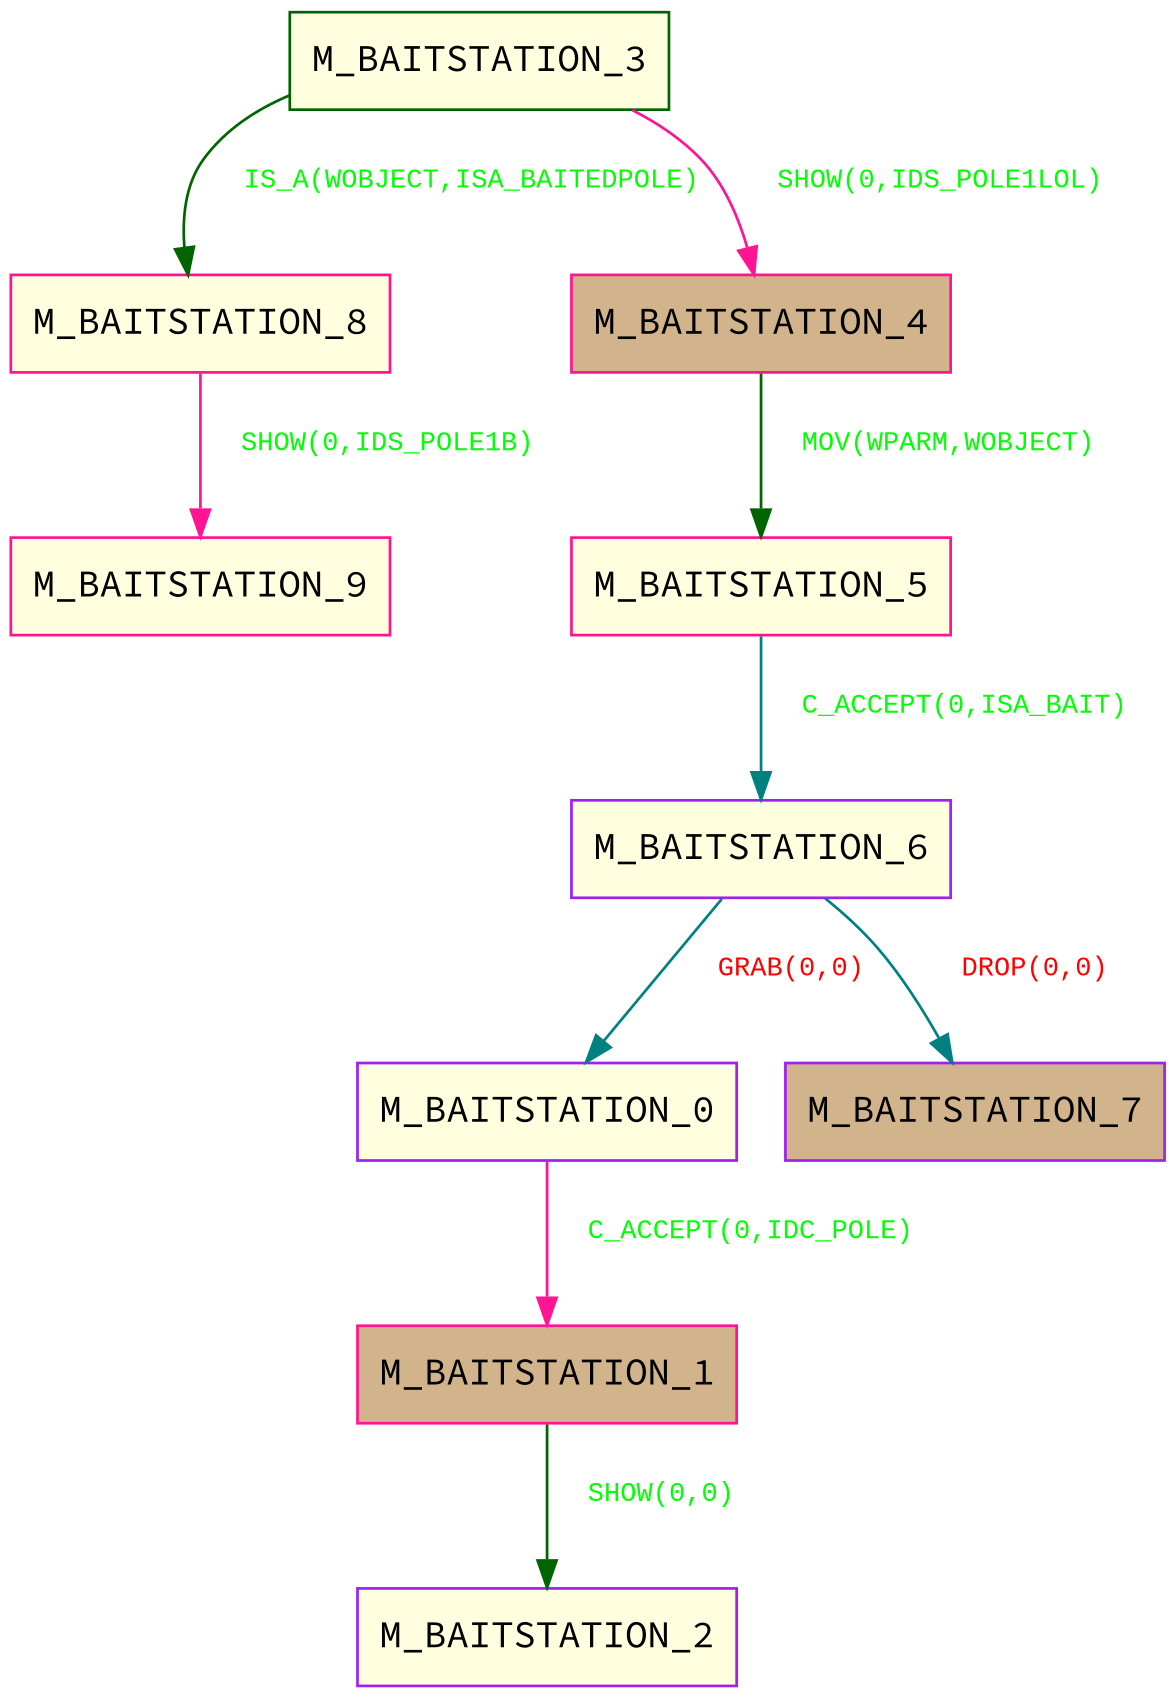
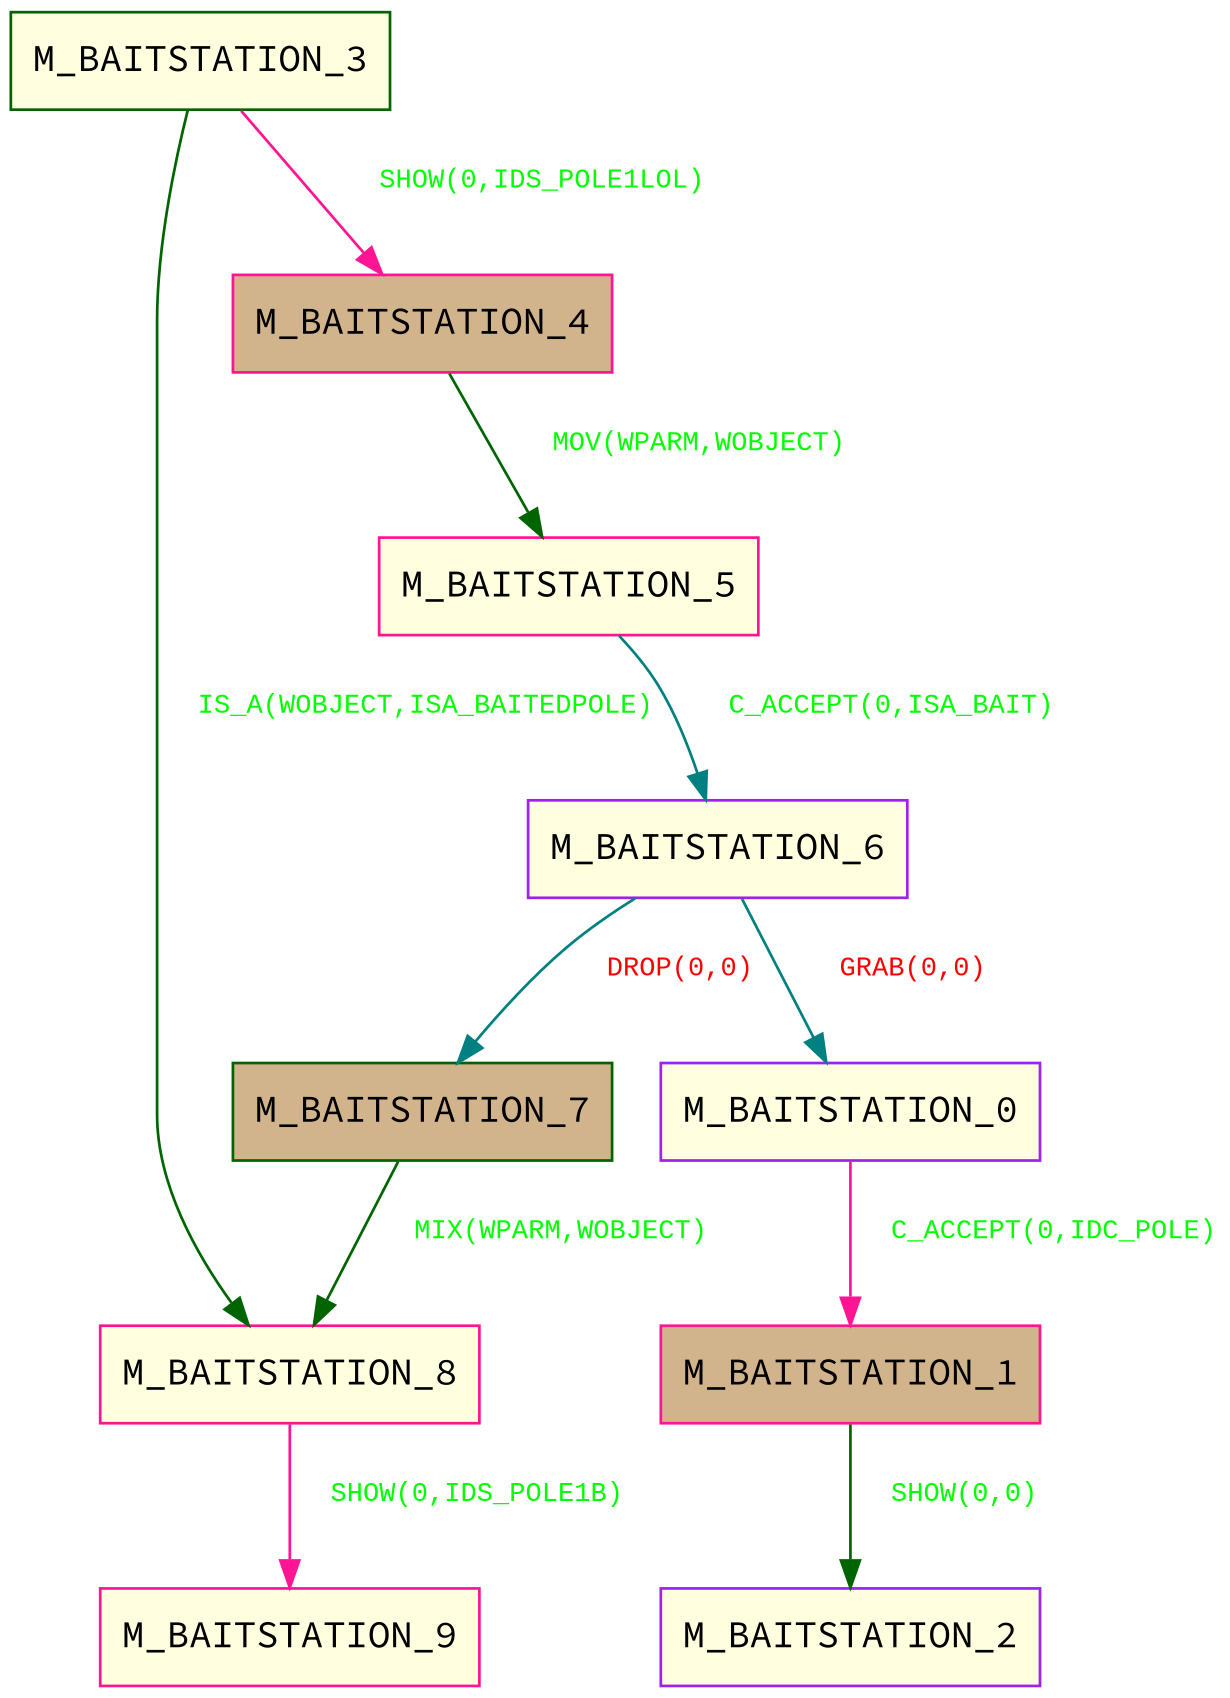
node "M_BAITSTATION_7": color purple -> darkgreen
edge "M_BAITSTATION_7" -> "M_BAITSTATION_8": added, label "MIX(WPARM,WOBJECT)"
